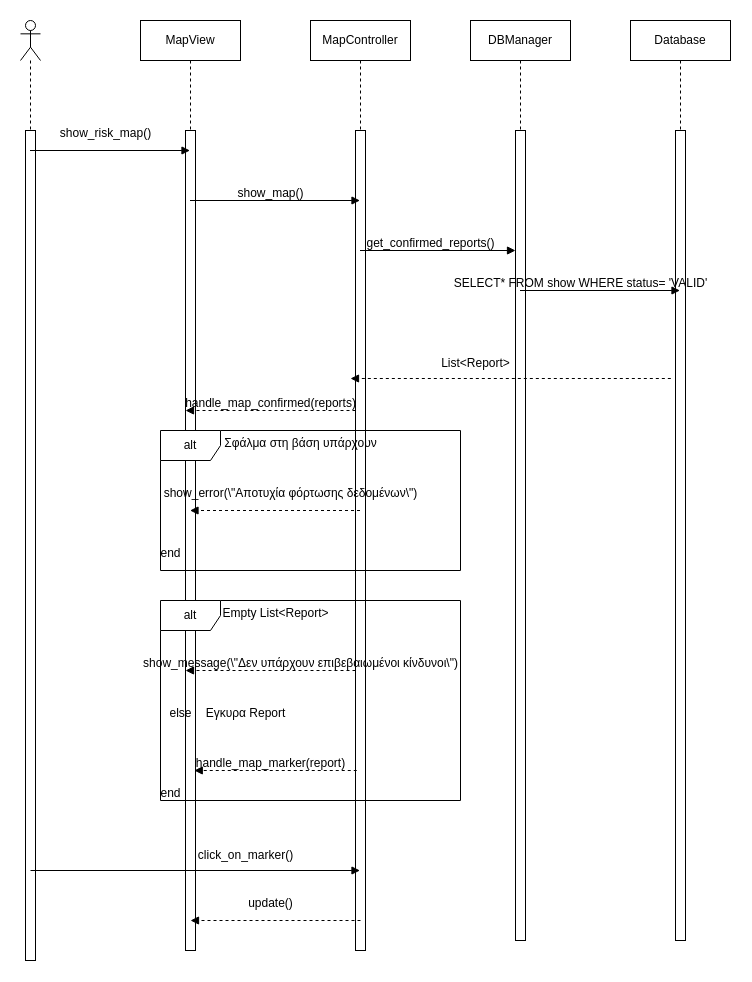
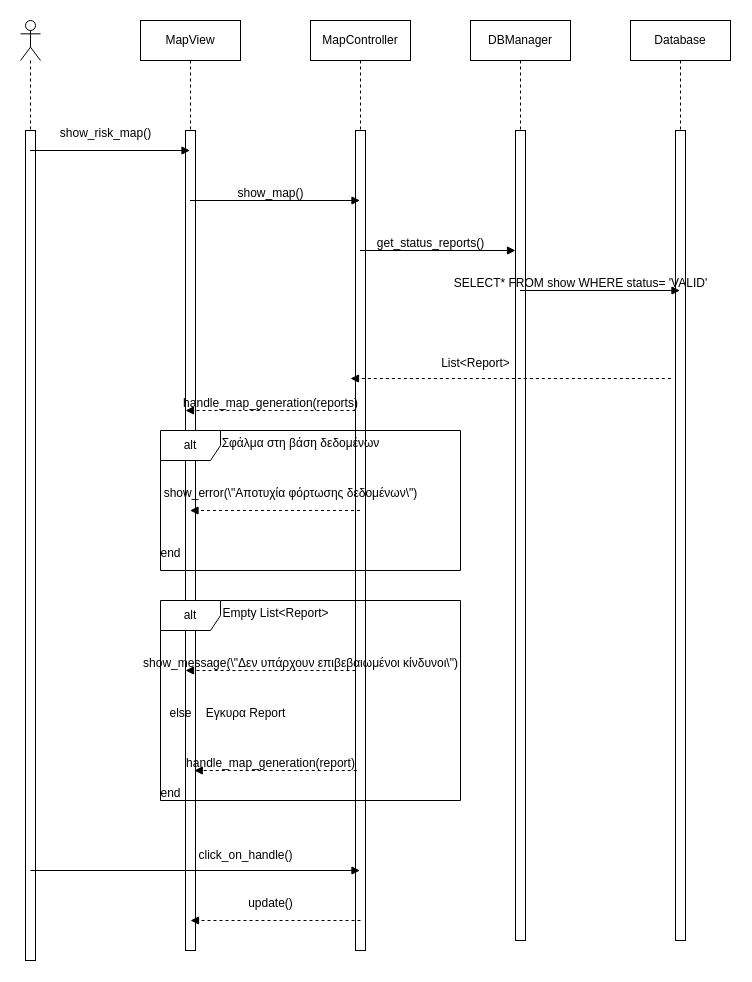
node "get_confirmed_reports()": label "get_confirmed_reports()" -> "get_status_reports()"
node "handle_map_confirmed(reports)": label "handle_map_confirmed(reports)" -> "handle_map_generation(reports)"
node "Σφάλμα στη βάση υπάρχουν": label "Σφάλμα στη βάση υπάρχουν" -> "Σφάλμα στη βάση δεδομένων"
node "handle_map_marker(report)": label "handle_map_marker(report)" -> "handle_map_generation(report)"
node "click_on_marker()": label "click_on_marker()" -> "click_on_handle()"
